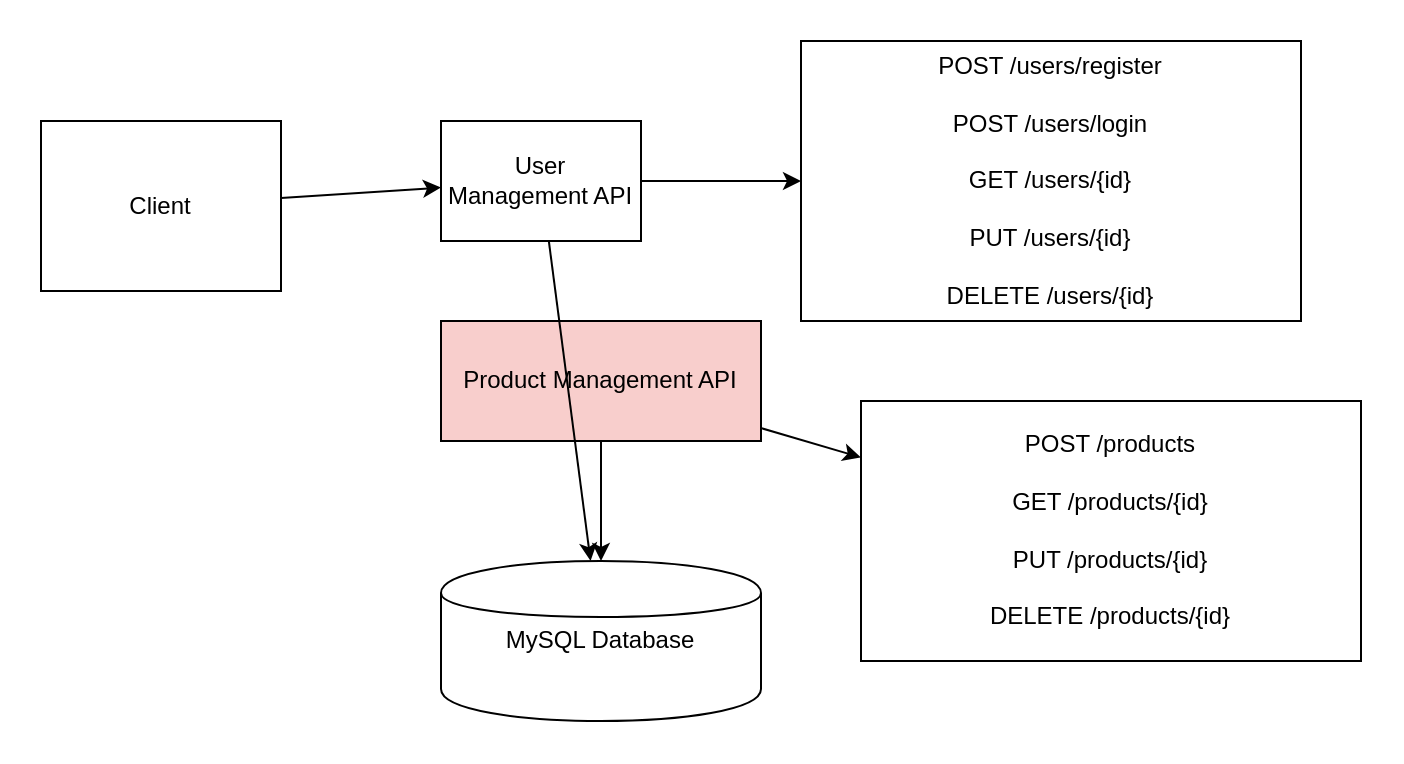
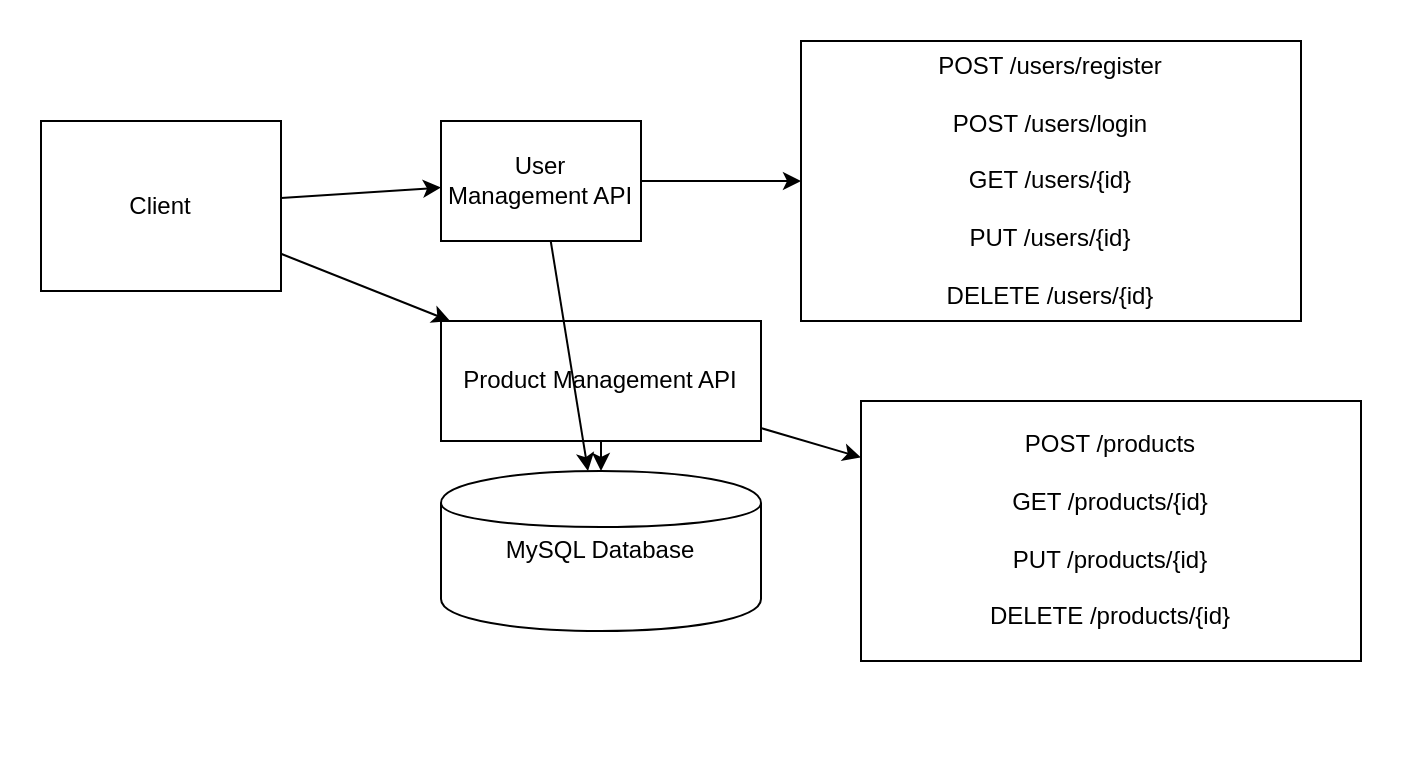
edge "Client" -> "Product Management API": added
node "Product Management API": fillcolor #f8cecc -> #ffffff
node "MySQL Database": moved (601, 641) -> (601, 551)
